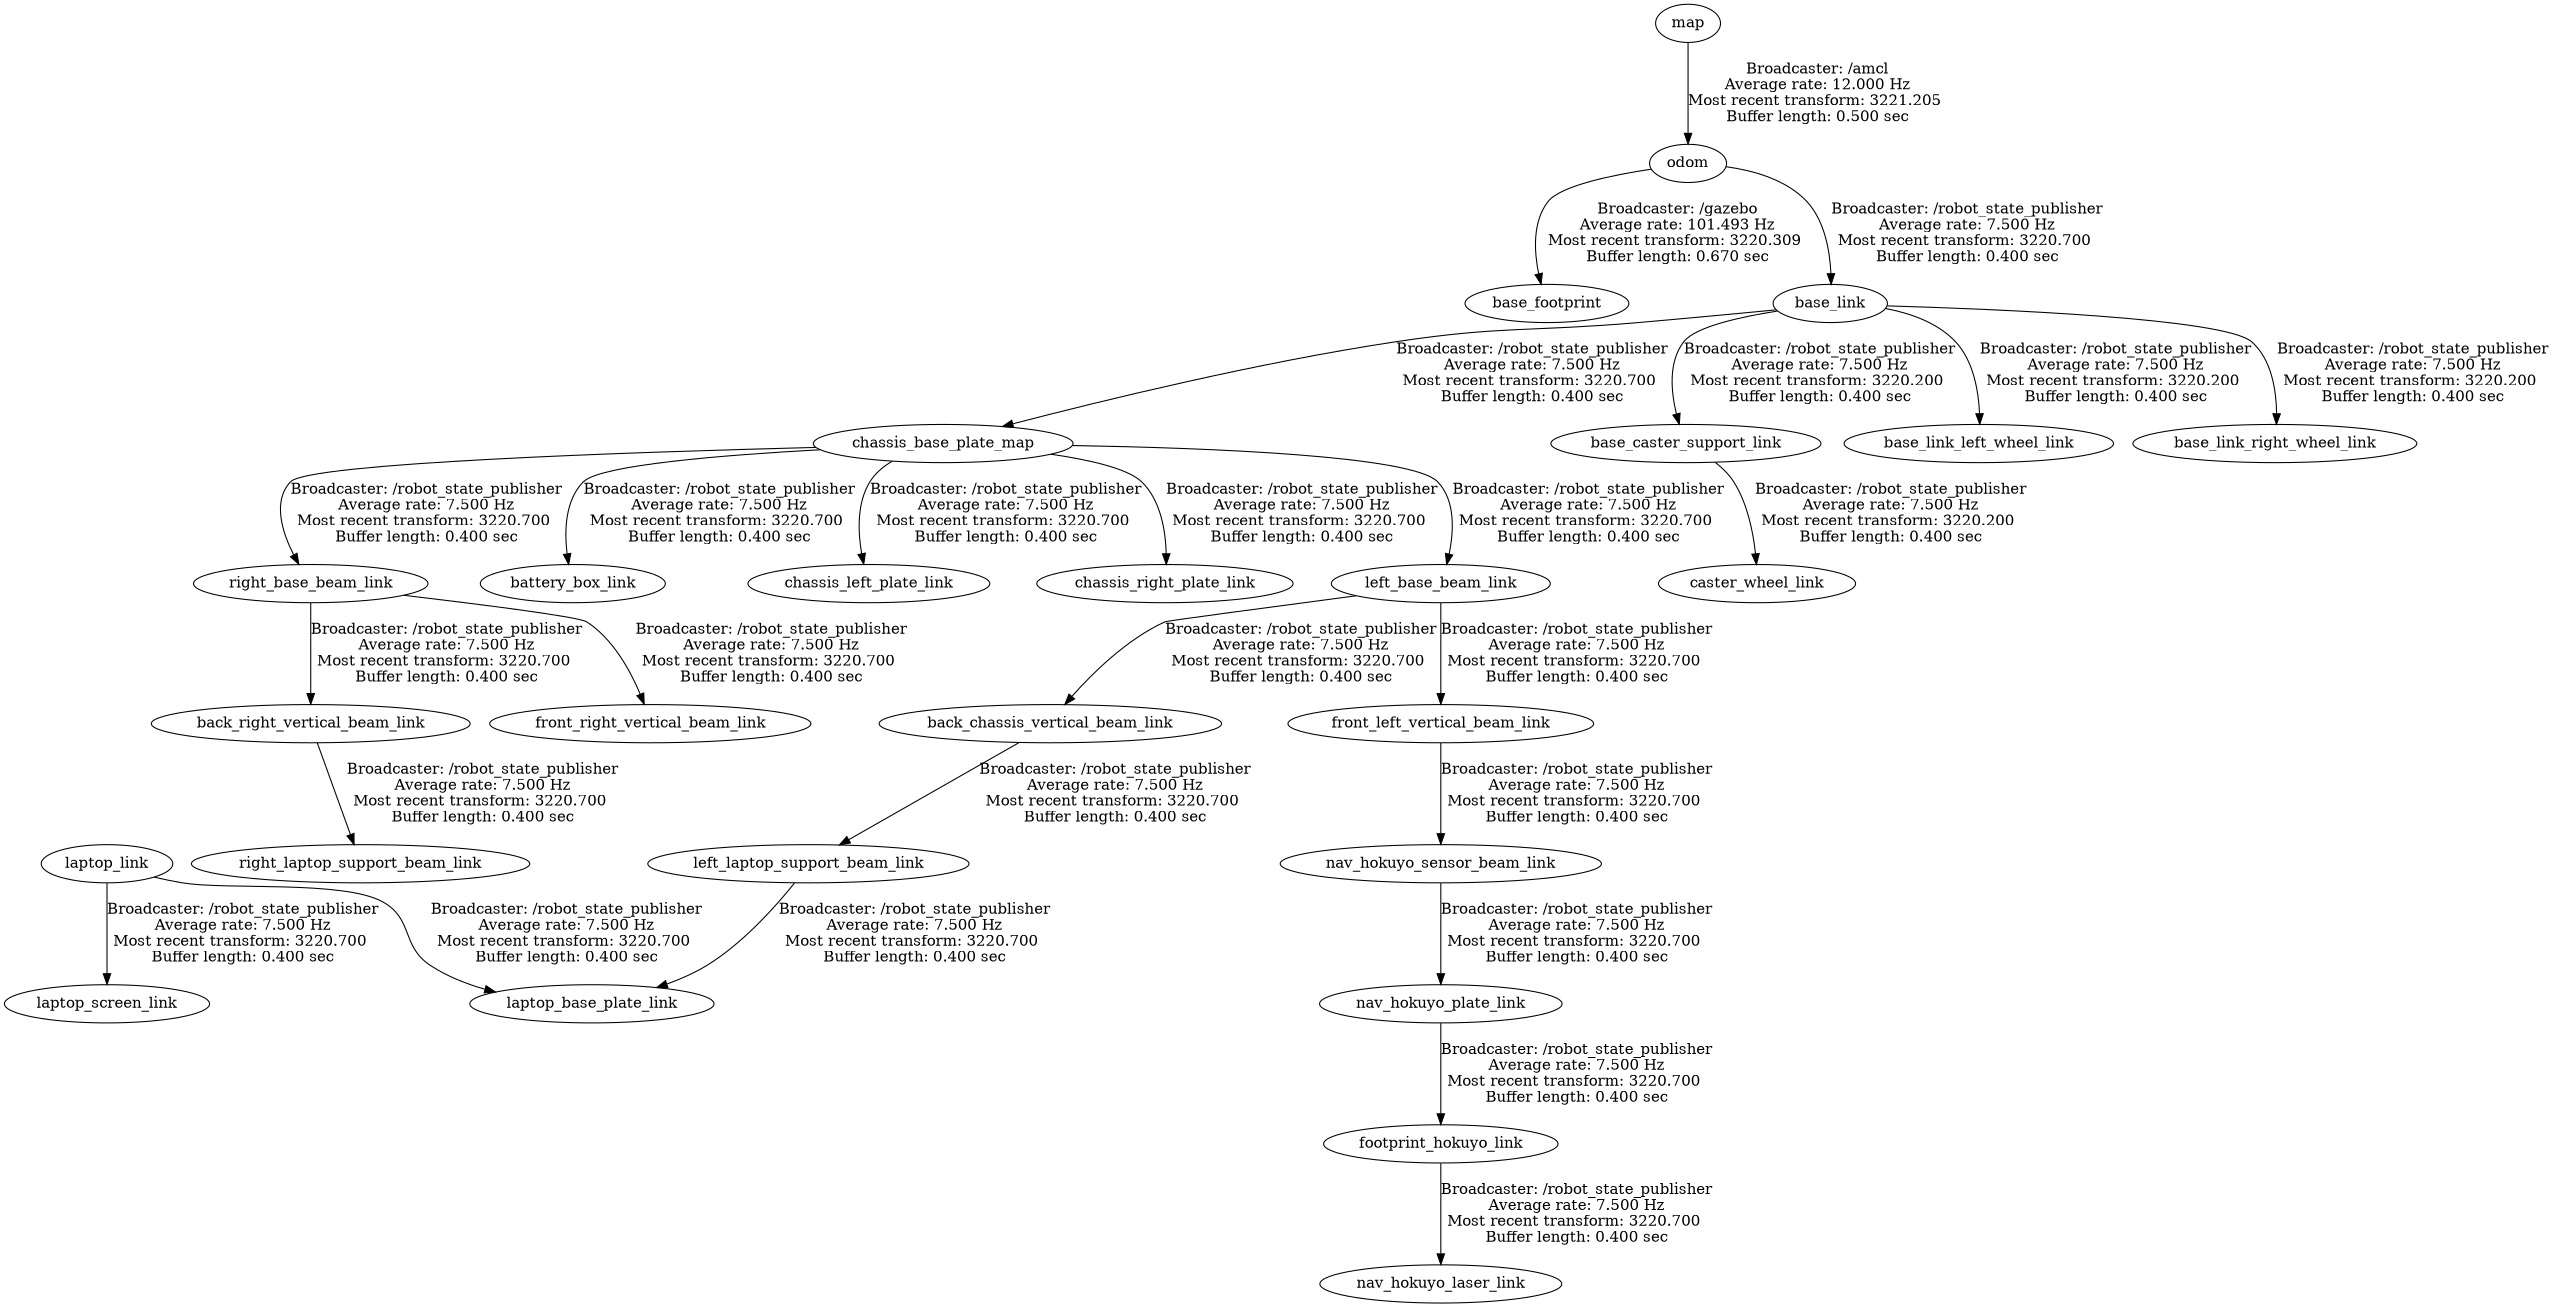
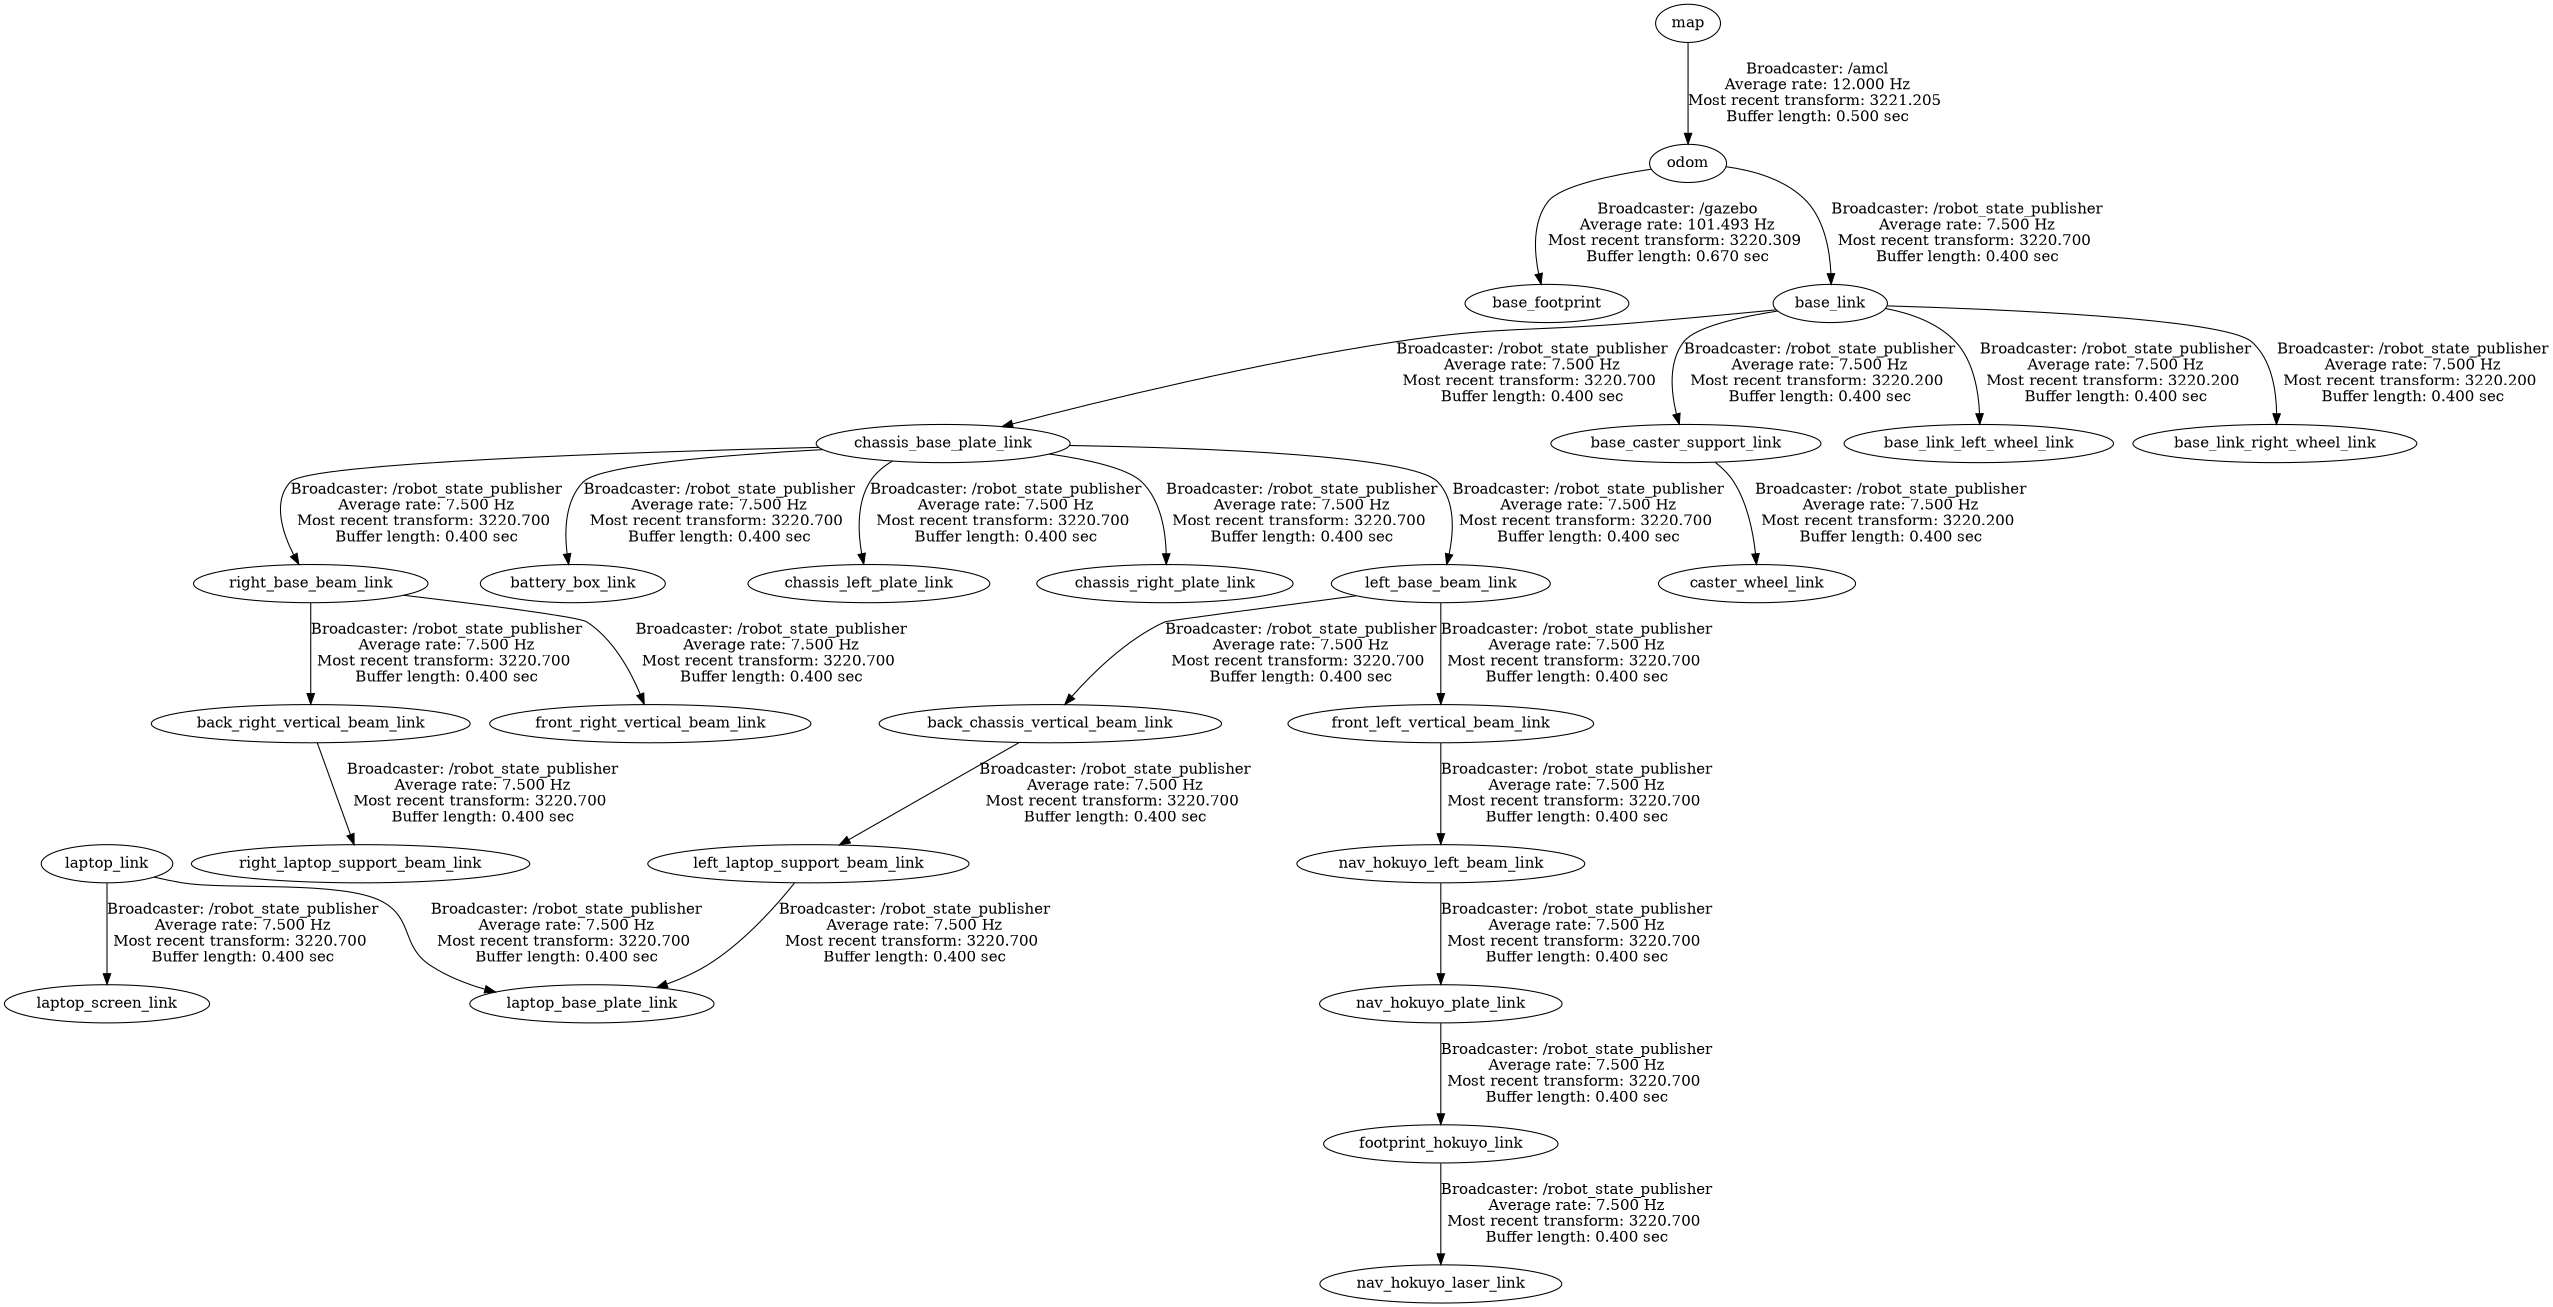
node "chassis_base_plate_map": label "chassis_base_plate_map" -> "chassis_base_plate_link"
node "nav_hokuyo_sensor_beam_link": label "nav_hokuyo_sensor_beam_link" -> "nav_hokuyo_left_beam_link"
